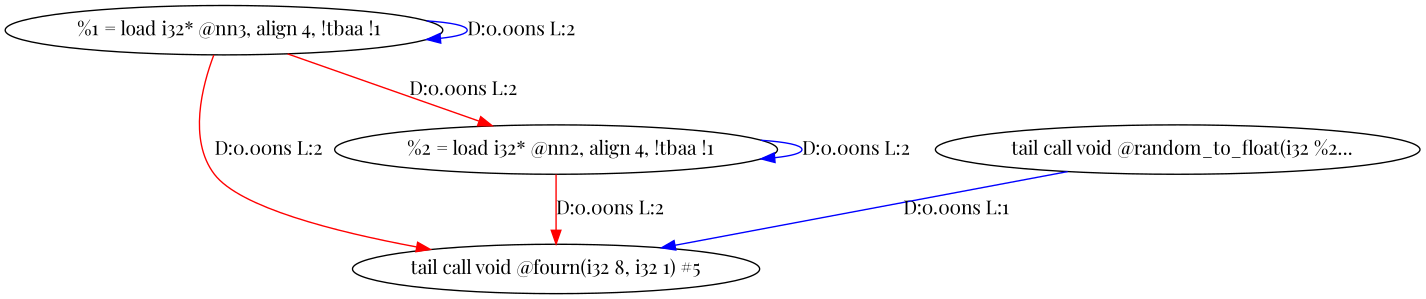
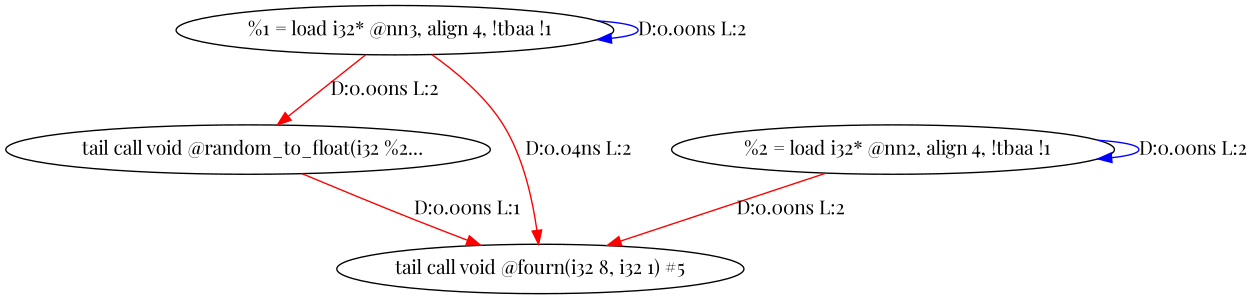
edge "%1 = load i32* @nn3, align 4, !tbaa !1" -> "%2 = load i32* @nn2, align 4, !tbaa !1": now "%1 = load i32* @nn3, align 4, !tbaa !1" -> "tail call void @random_to_float(i32 %2..."
edge "%1 = load i32* @nn3, align 4, !tbaa !1" -> "tail call void @fourn(i32 8, i32 1) #5": label "D:0.00ns L:2" -> "D:0.04ns L:2"
edge "tail call void @random_to_float(i32 %2..." -> "tail call void @fourn(i32 8, i32 1) #5": color blue -> red
